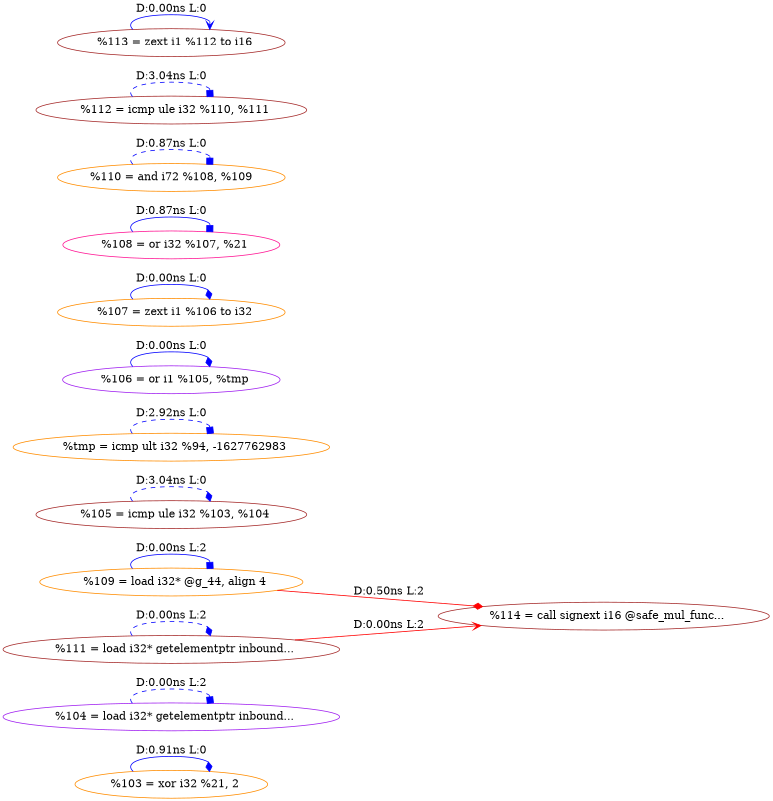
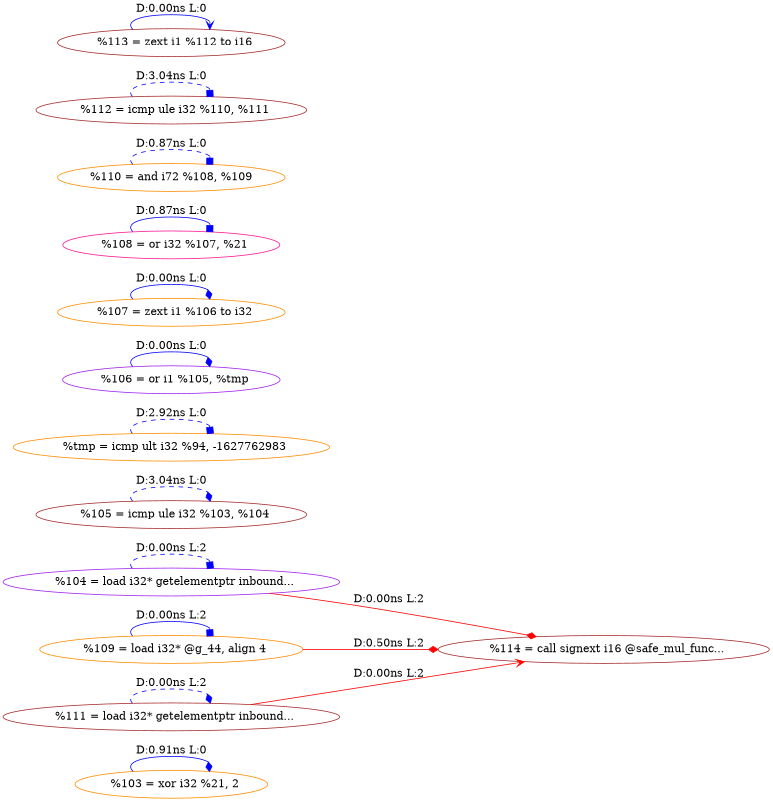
edge "%104 = load i32* getelementptr inbound..." -> "%114 = call signext i16 @safe_mul_func...": added, label "D:0.00ns L:2"
